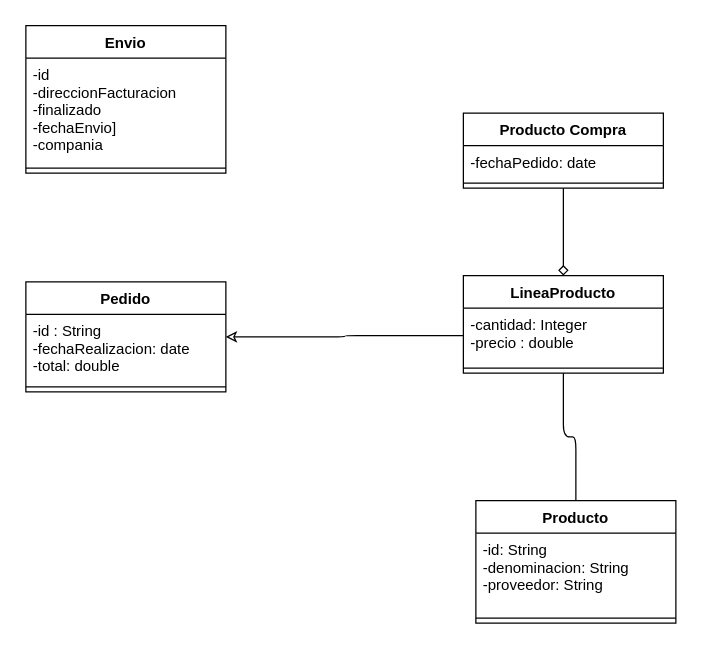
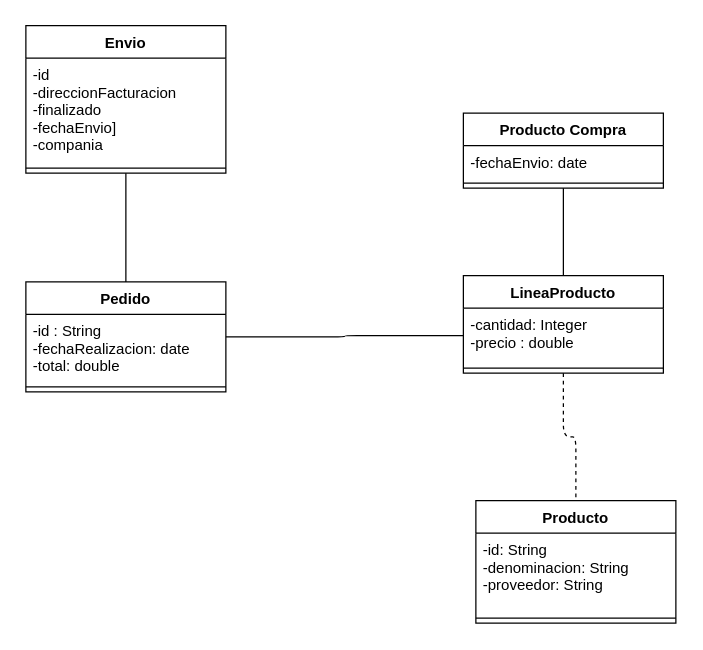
node "-fechaPedido: date": label "-fechaPedido: date" -> "-fechaEnvio: date"
edge "Envio" -- "Pedido": added
edge "Producto Compra" -> "LineaProducto": arrowhead diamond -> none
edge "-cantidad: Integer -precio : double" -> "Pedido": arrowhead classic -> none
edge "LineaProducto" -- "Producto": style solid -> dashed
